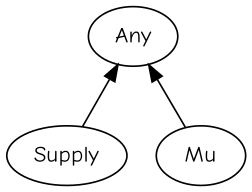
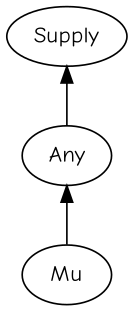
edge "Supply" -> "Any": reversed
